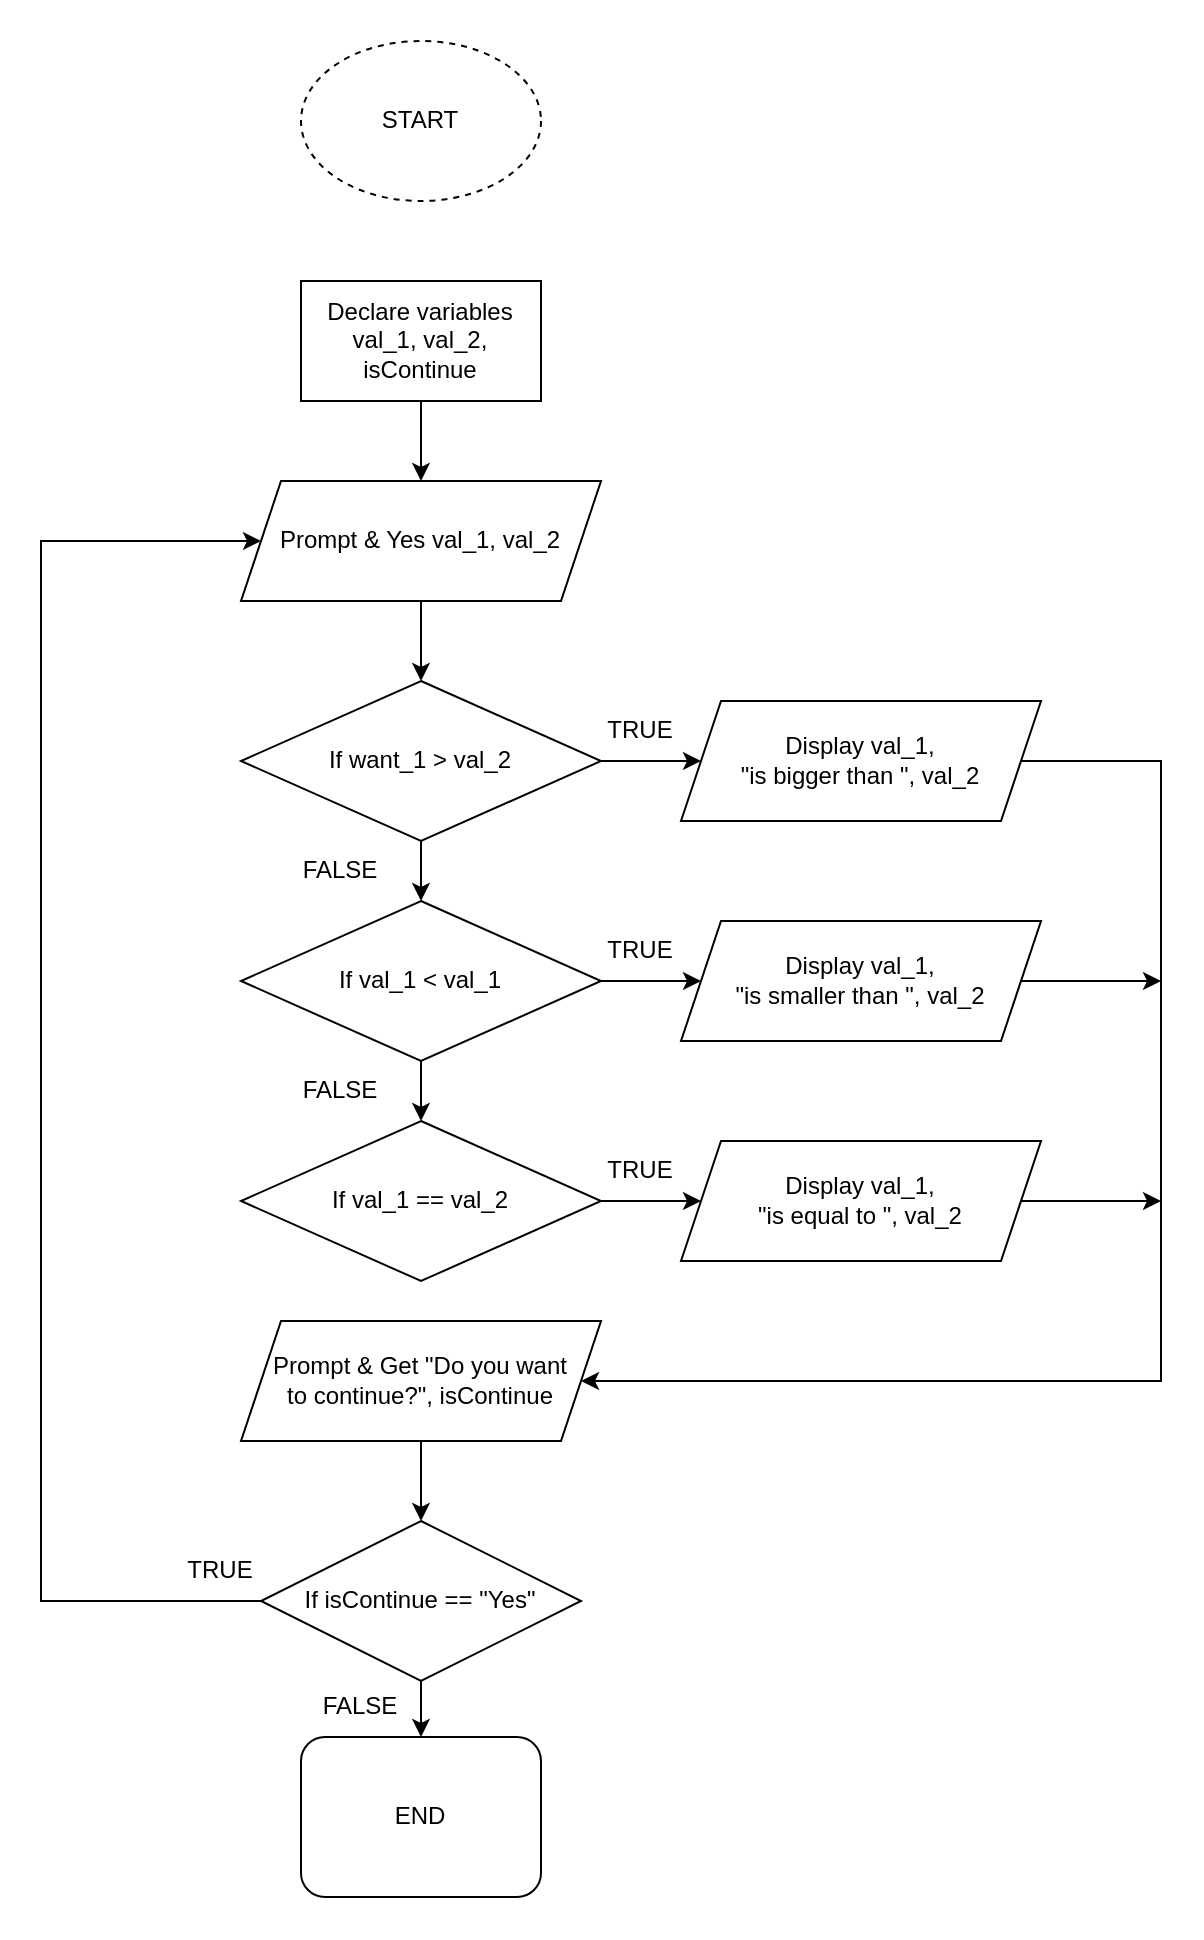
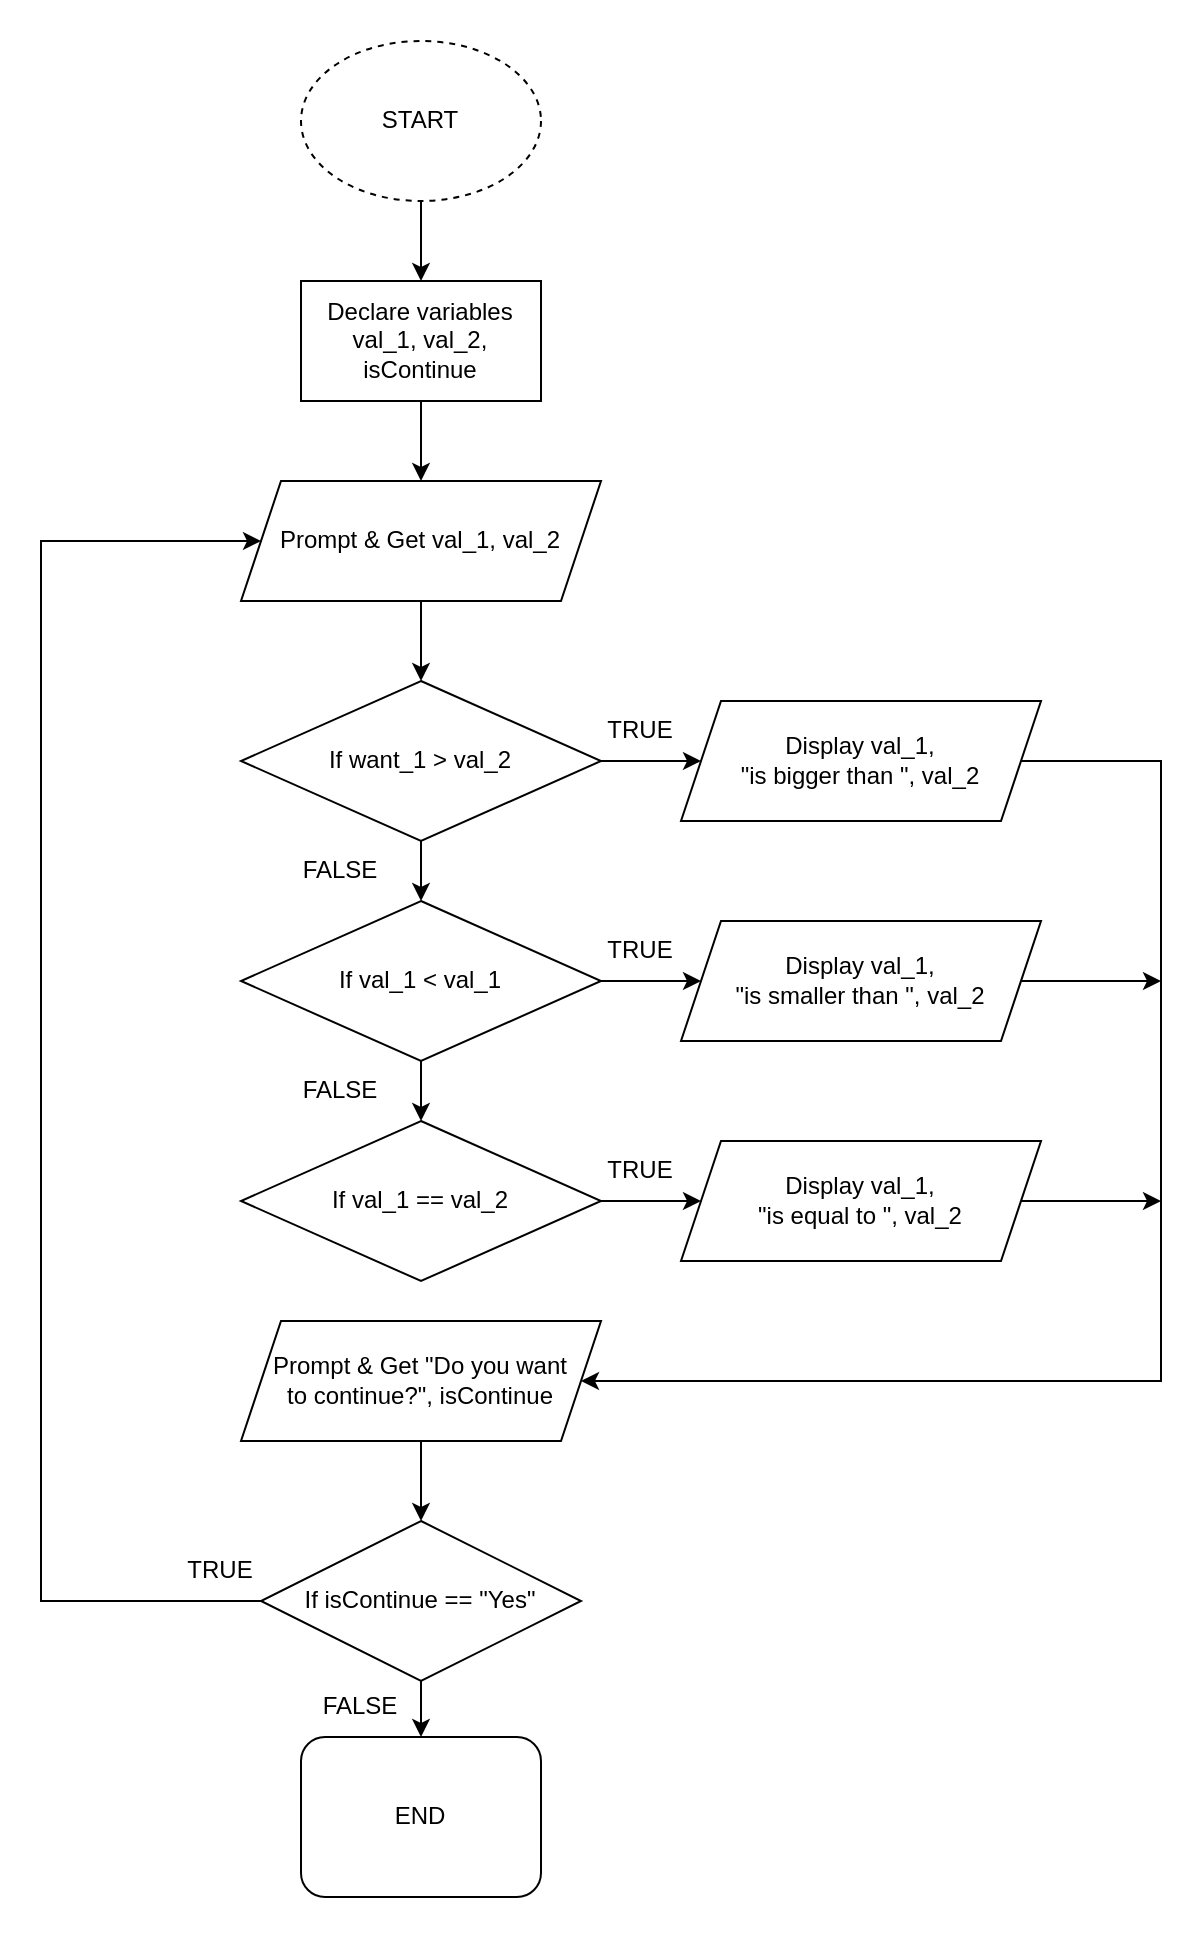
edge "START" -> "Declare variables val_1, val_2, isContinue": added
node "Prompt & Yes val_1, val_2": label "Prompt & Yes val_1, val_2" -> "Prompt & Get val_1, val_2"
